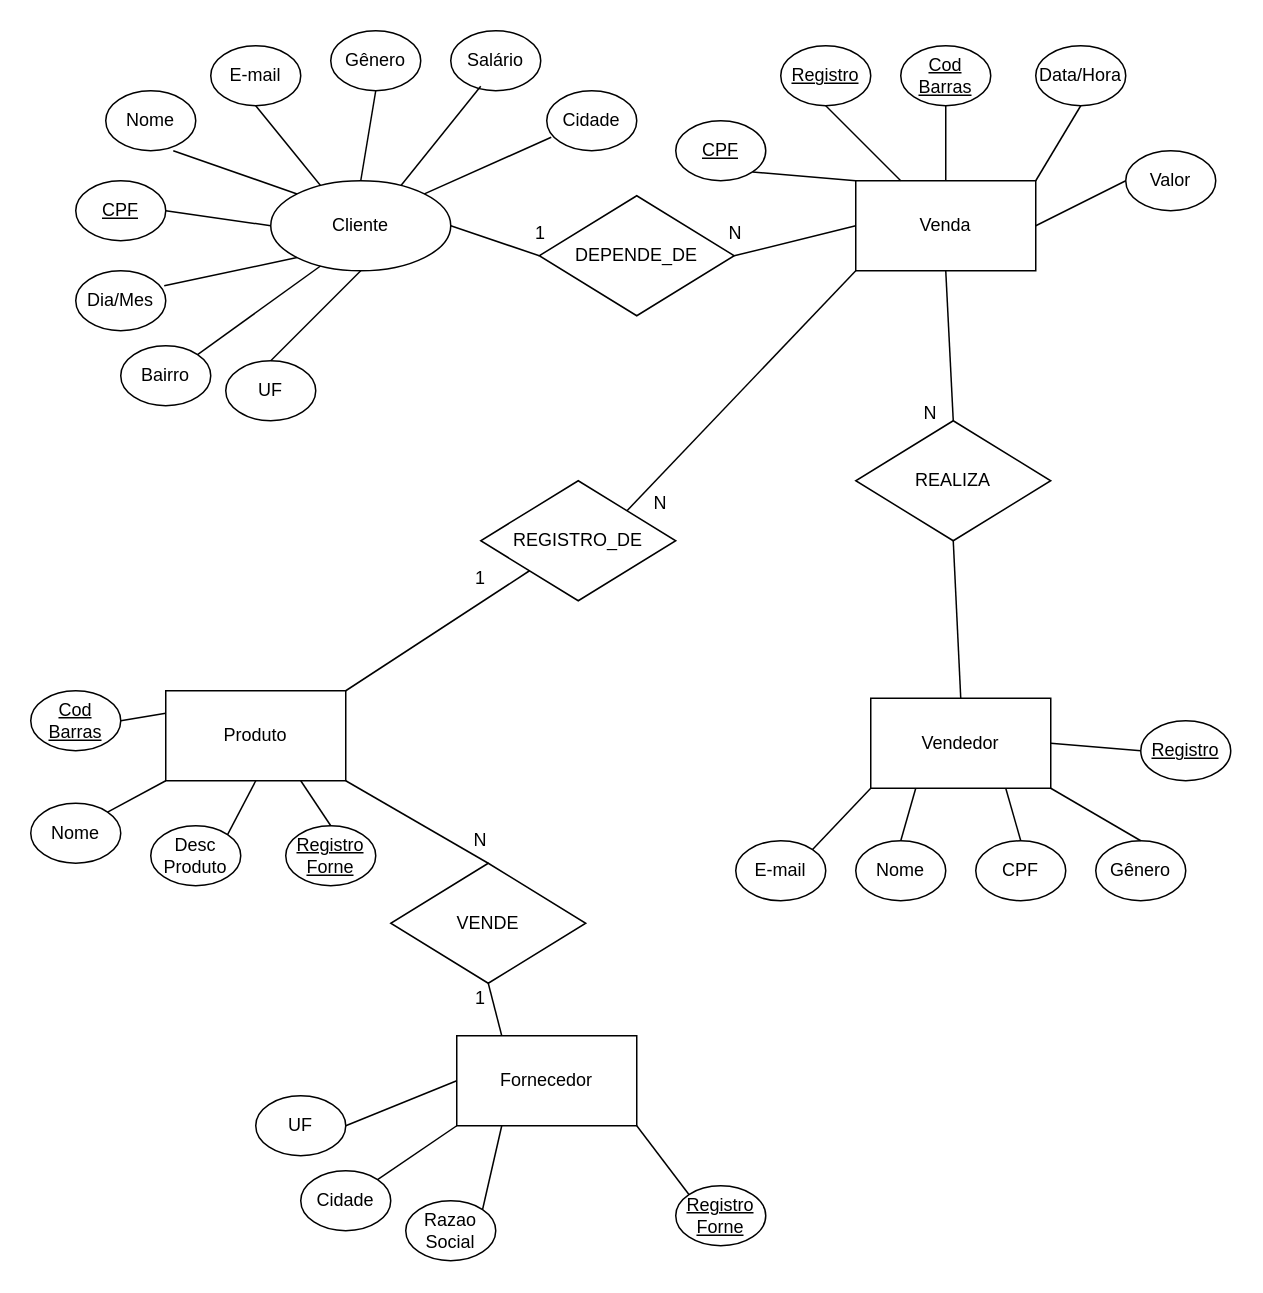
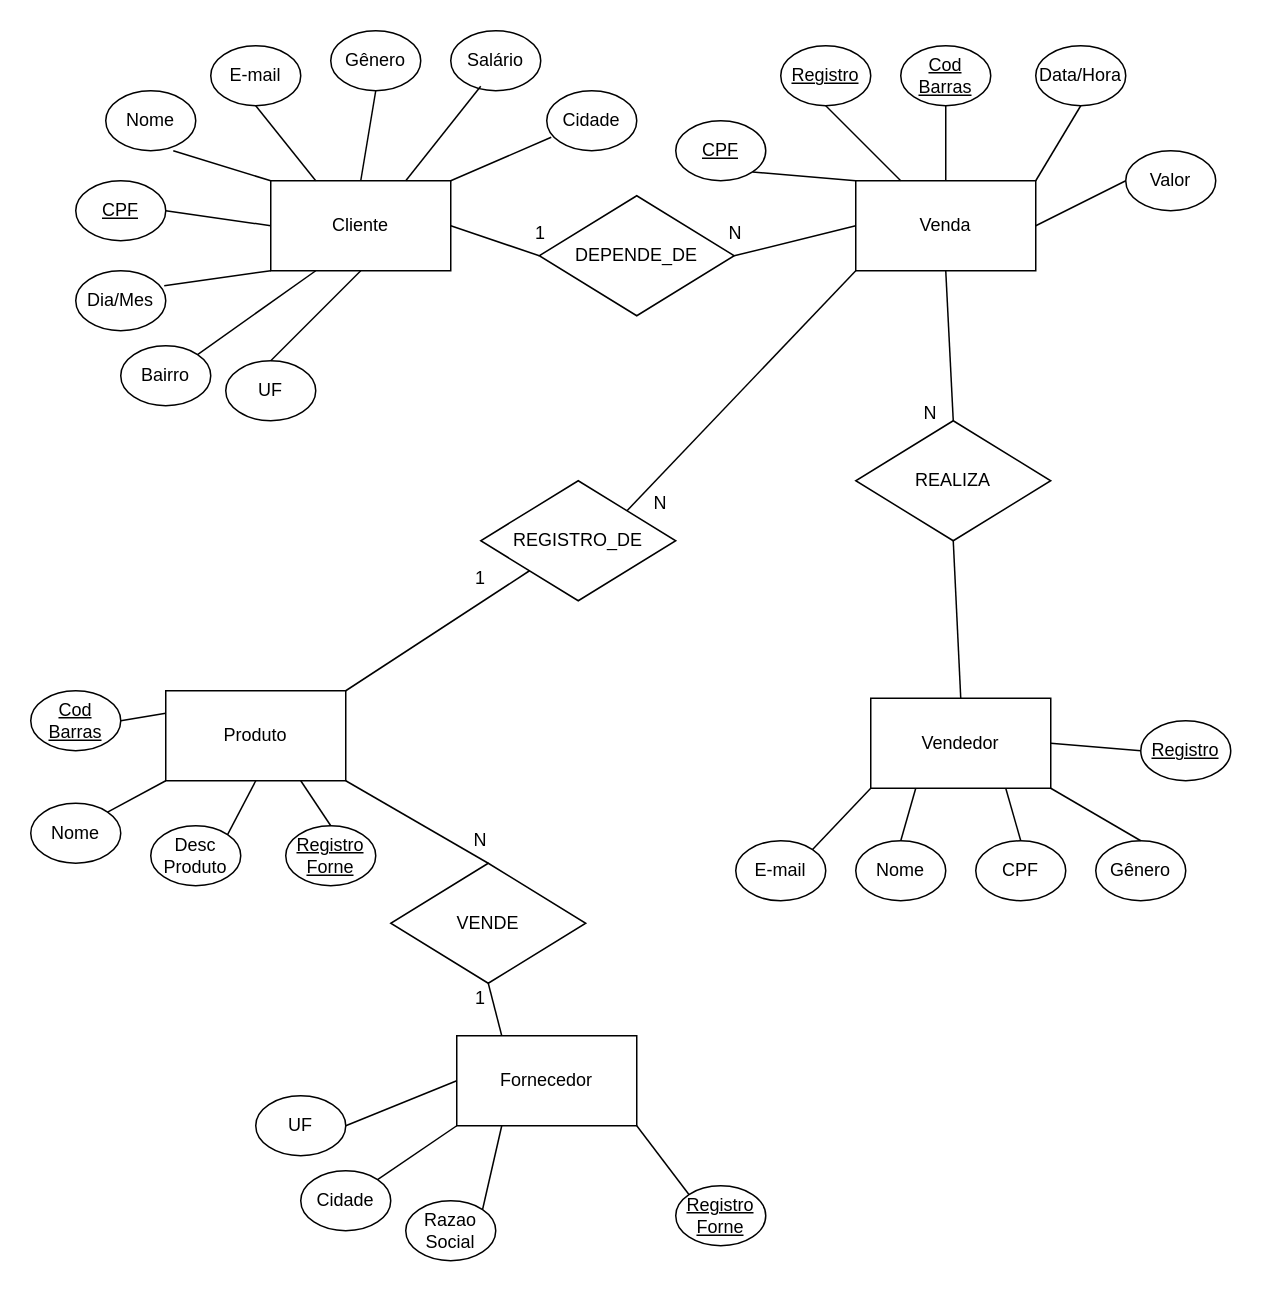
node "Cliente": shape ellipse -> rectangle
